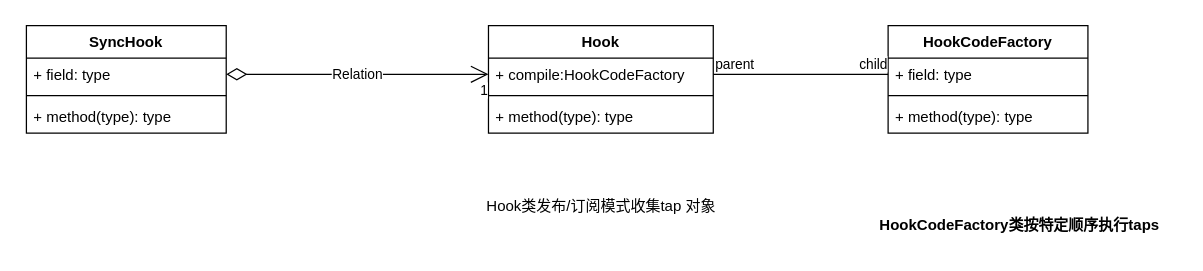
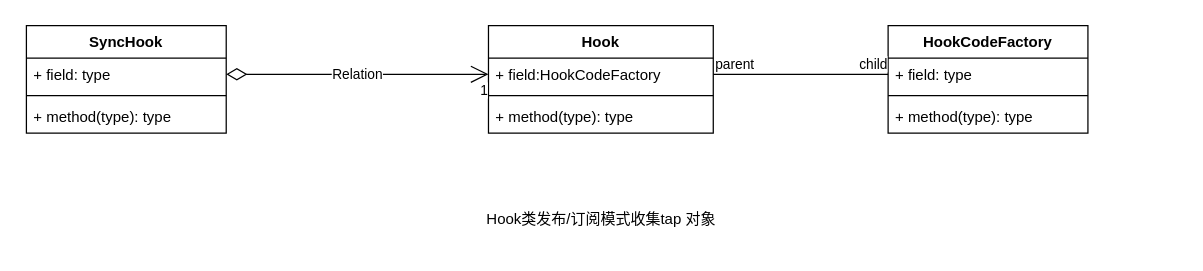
node "+ compile:HookCodeFactory": label "+ compile:HookCodeFactory" -> "+ field:HookCodeFactory"
node "Hook类发布/订阅模式收集tap 对象": moved (601, 207) -> (601, 219)
node "HookCodeFactory类按特定顺序执行taps": removed
